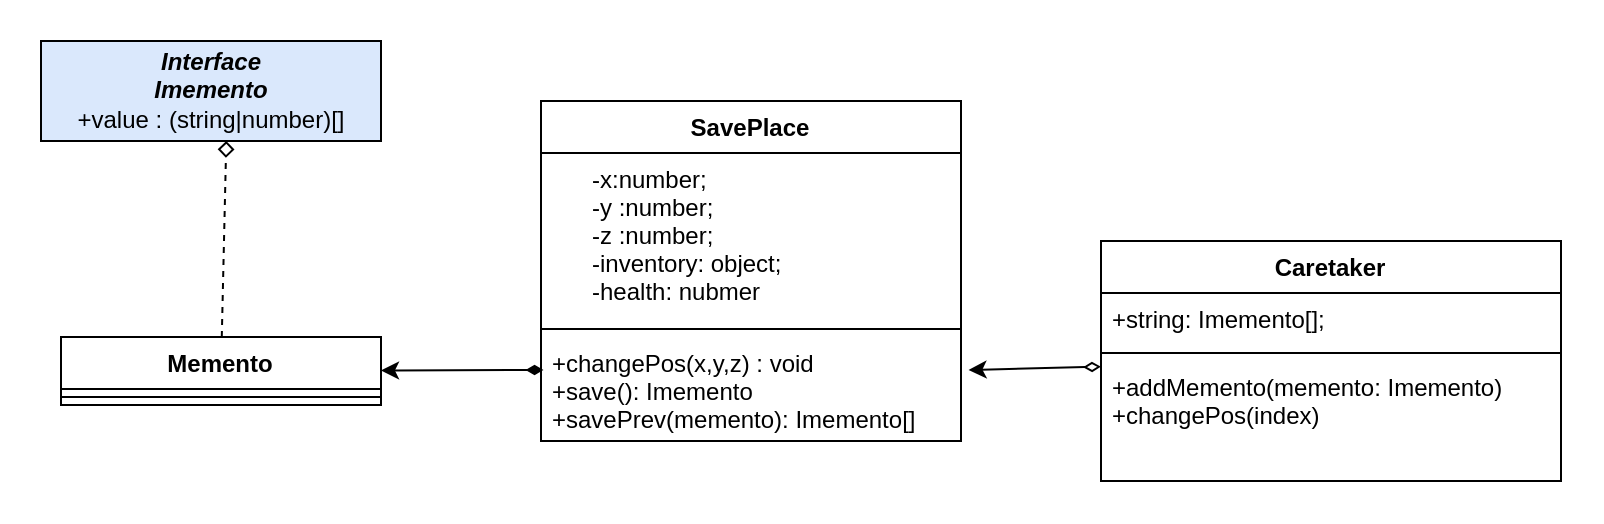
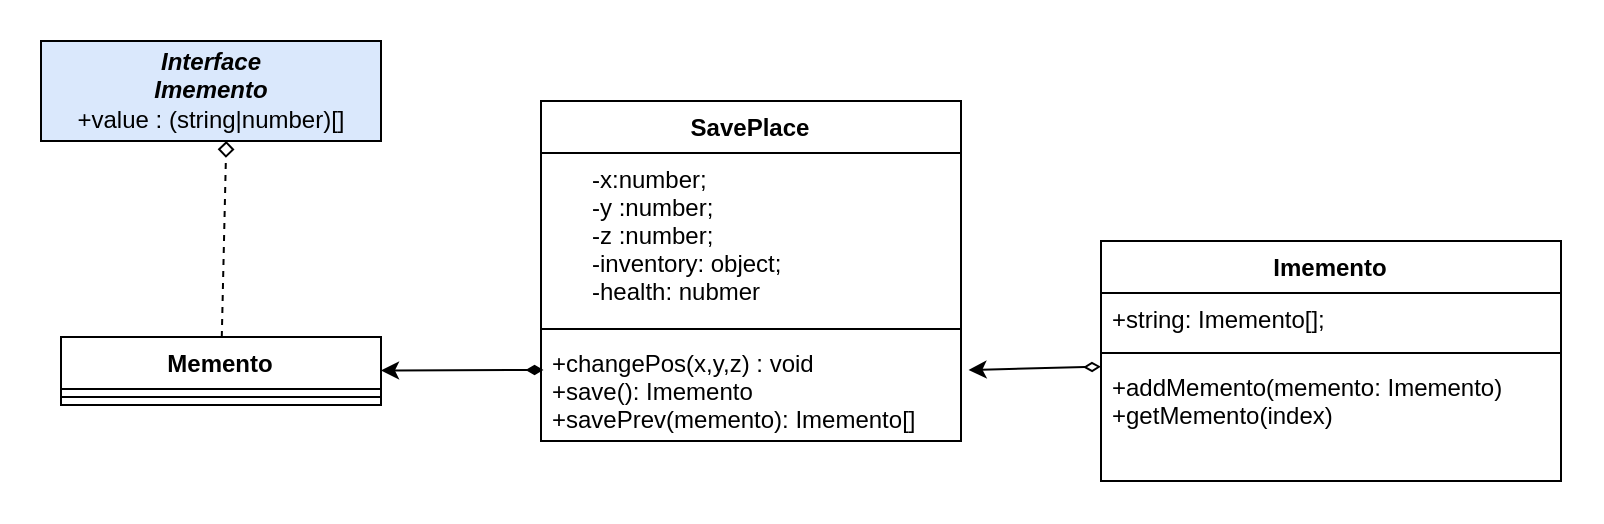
node "Caretaker": label "Caretaker" -> "Imemento"
node "+addMemento(memento: Imemento) +changePos(index)": label "+addMemento(memento: Imemento) +changePos(index)" -> "+addMemento(memento: Imemento) +getMemento(index)"
